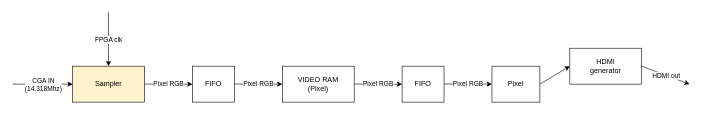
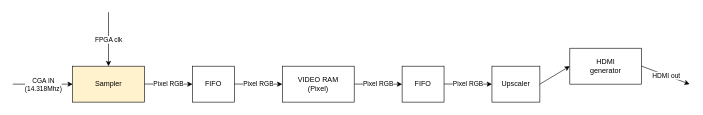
node "Pixel": label "Pixel" -> "Upscaler"
